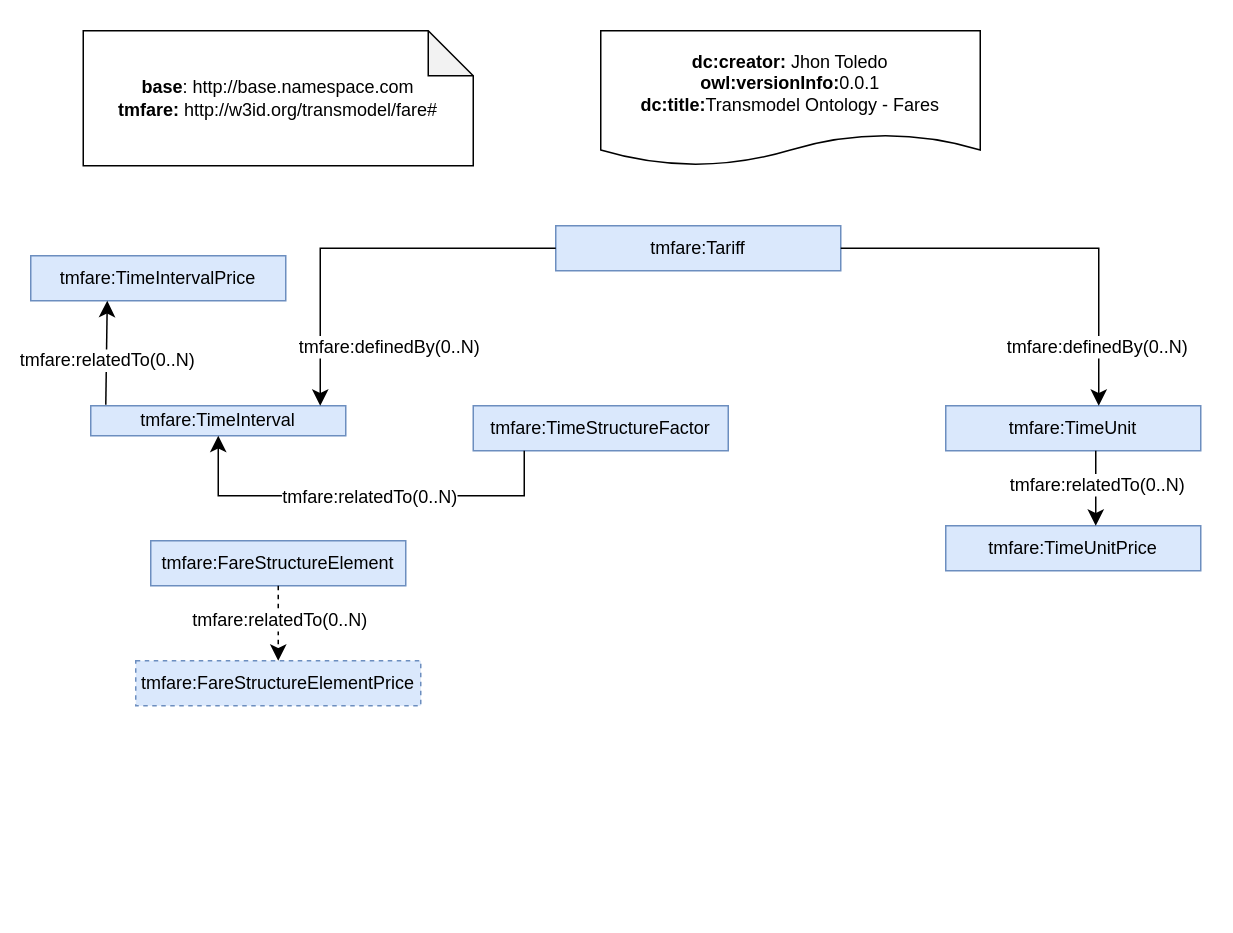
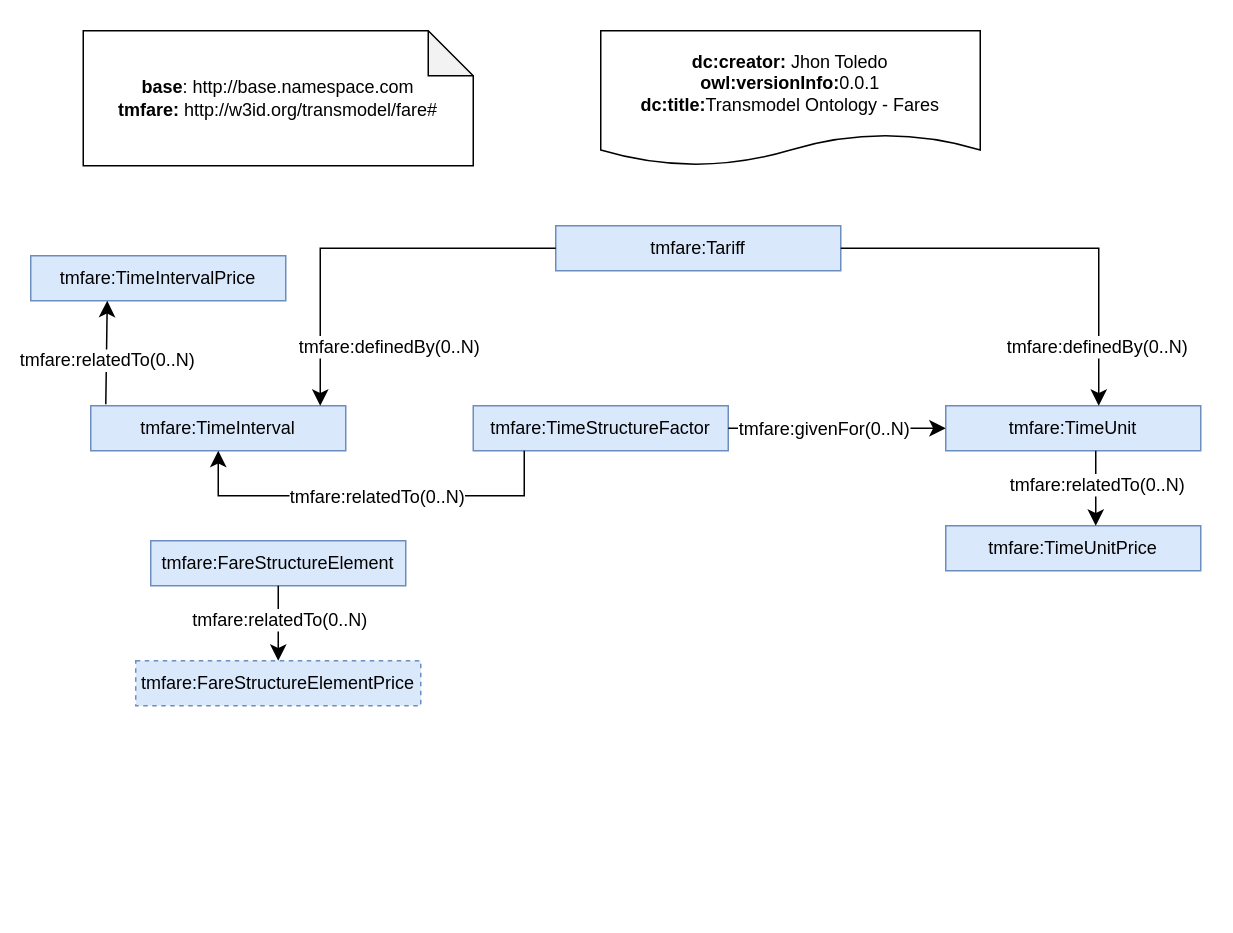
node "tmfare:TimeInterval": size 255x30 -> 255x45
edge "tmfare:TimeStructureFactor" -> "tmfare:TimeUnit": added, label "tmfare:givenFor(0..N)"
edge "tmfare:FareStructureElement" -> "tmfare:FareStructureElementPrice": style dashed -> solid
